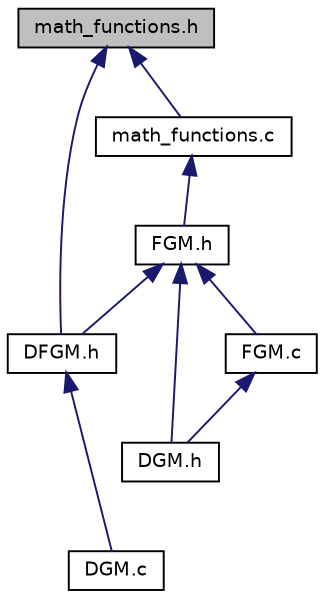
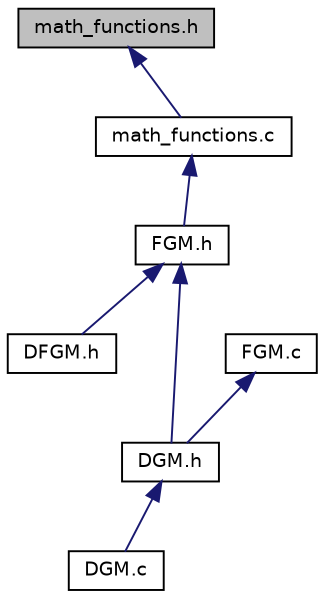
edge "DFGM.h" -> "math_functions.h": removed
edge "FGM.c" -> "FGM.h": removed
edge "DGM.c" -> "DFGM.h": now "DGM.c" -> "DGM.h"
